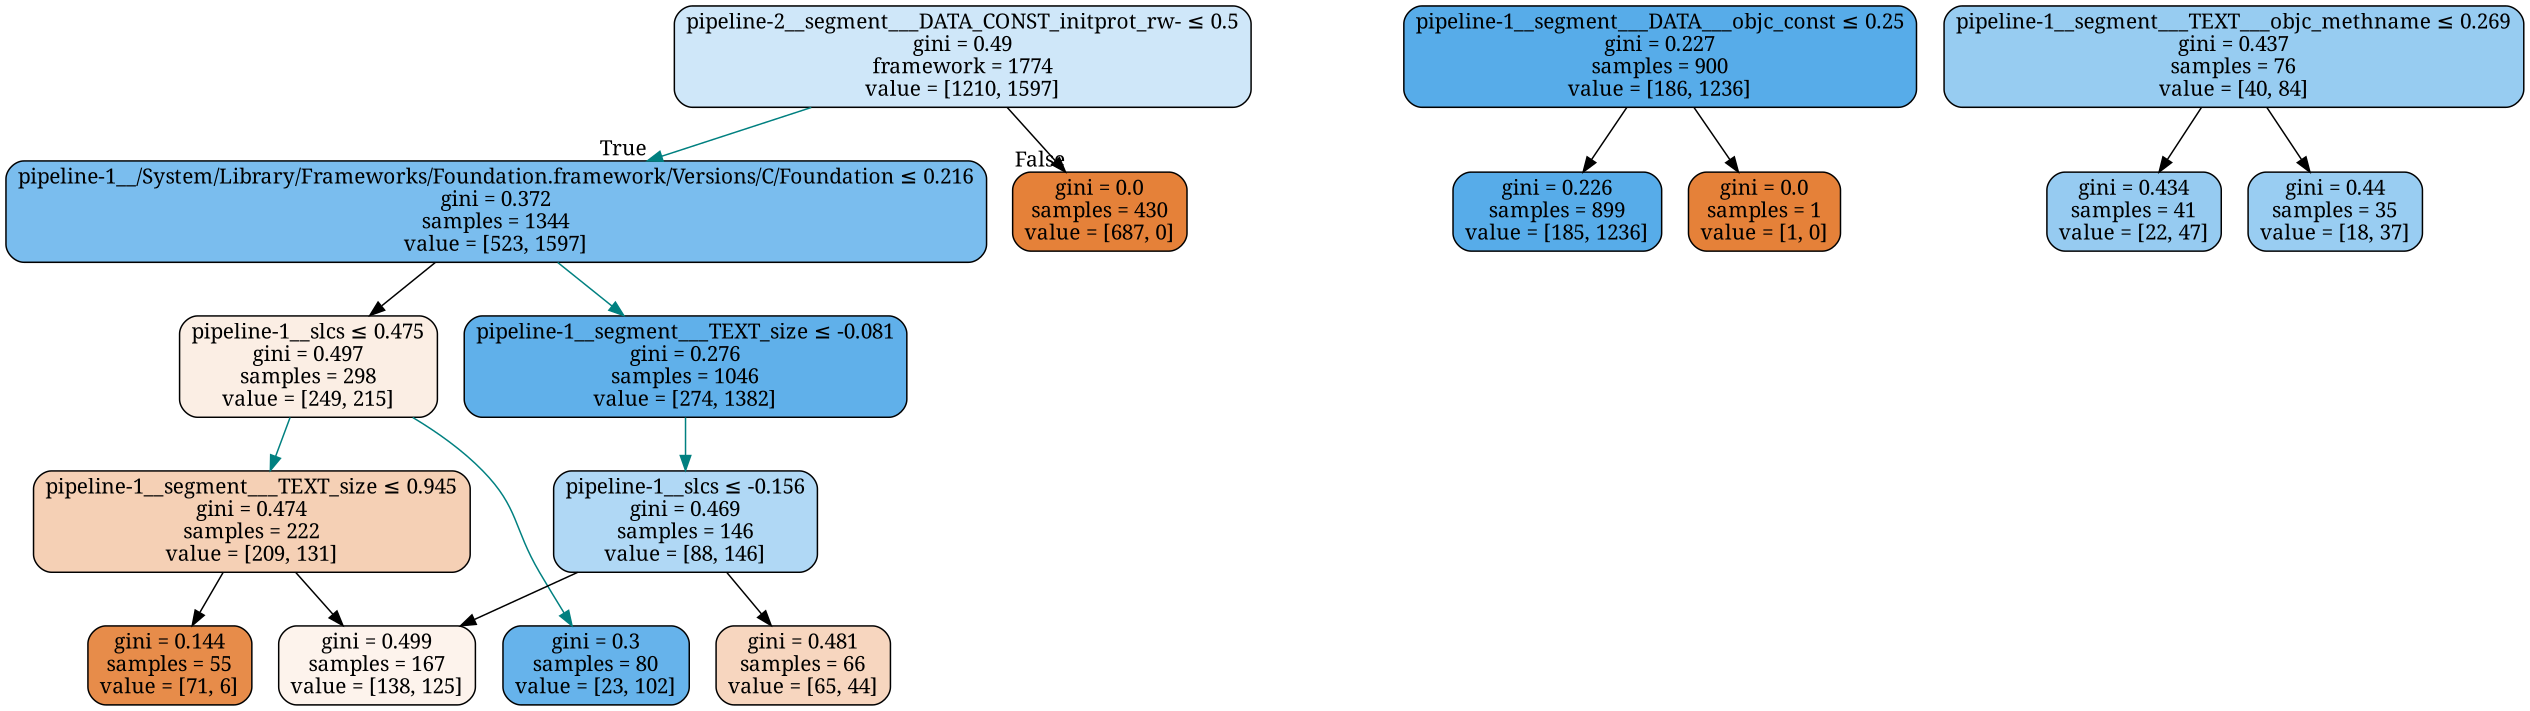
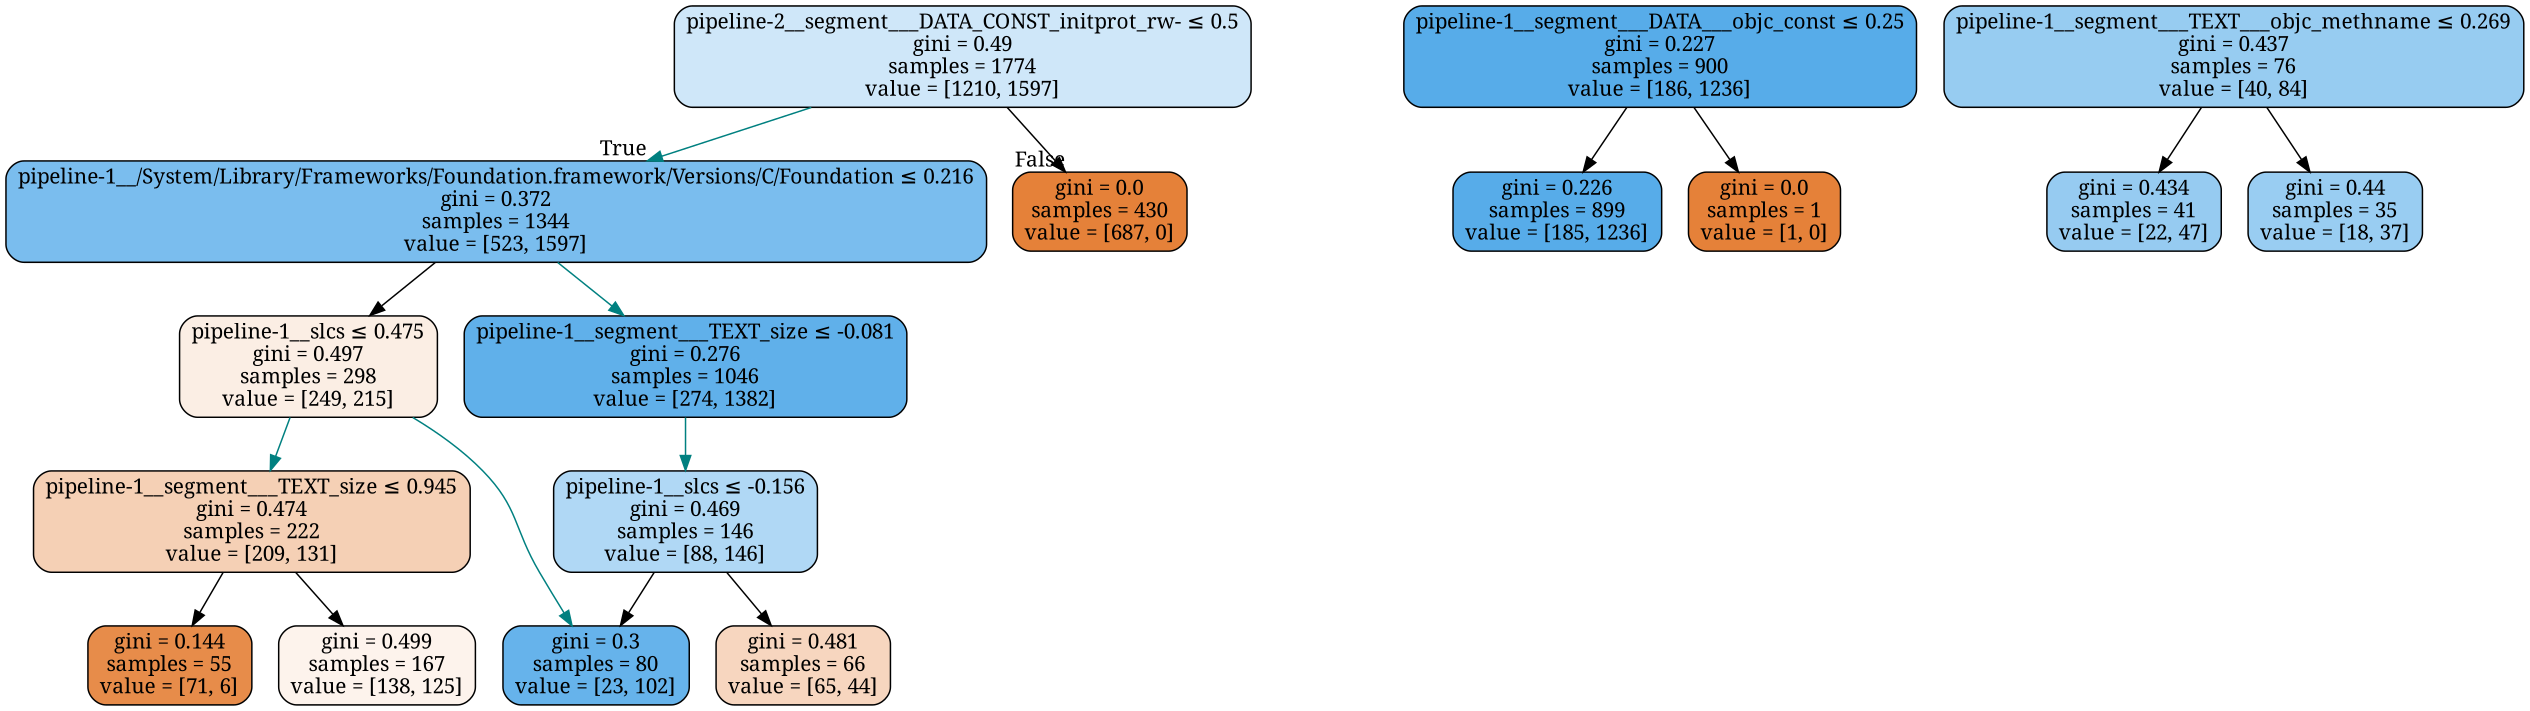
node "pipeline-2__segment___DATA_CONST_initprot_rw- ≤ 0.5": text "framework = 1774" -> "samples = 1774"
edge "pipeline-1__slcs ≤ -0.156" -> "gini = 0.499": now "pipeline-1__slcs ≤ -0.156" -> "gini = 0.3"
